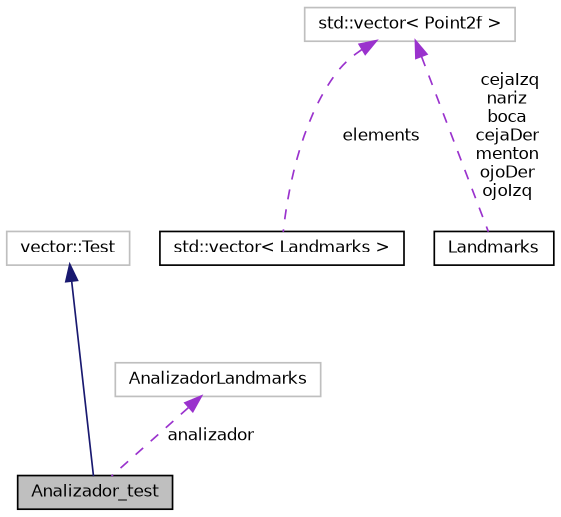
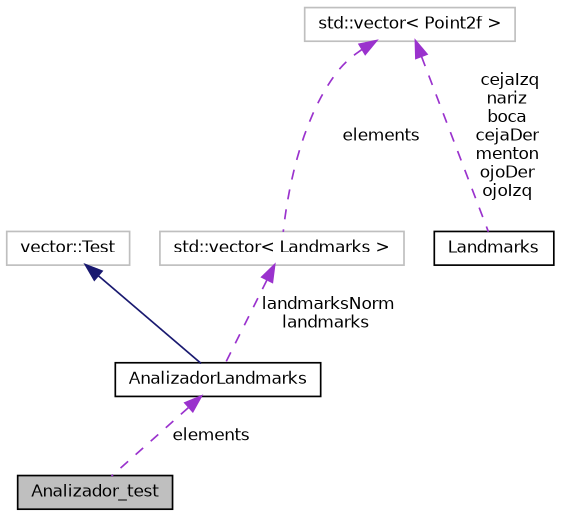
node "std::vector< Landmarks >": color black -> grey75
edge "AnalizadorLandmarks" -> "std::vector< Landmarks >": added, label "landmarksNorm landmarks"
edge "Analizador_test" -> "vector::Test": now "AnalizadorLandmarks" -> "vector::Test"
node "AnalizadorLandmarks": color grey75 -> black
edge "Analizador_test" -> "AnalizadorLandmarks": label " analizador" -> " elements"
